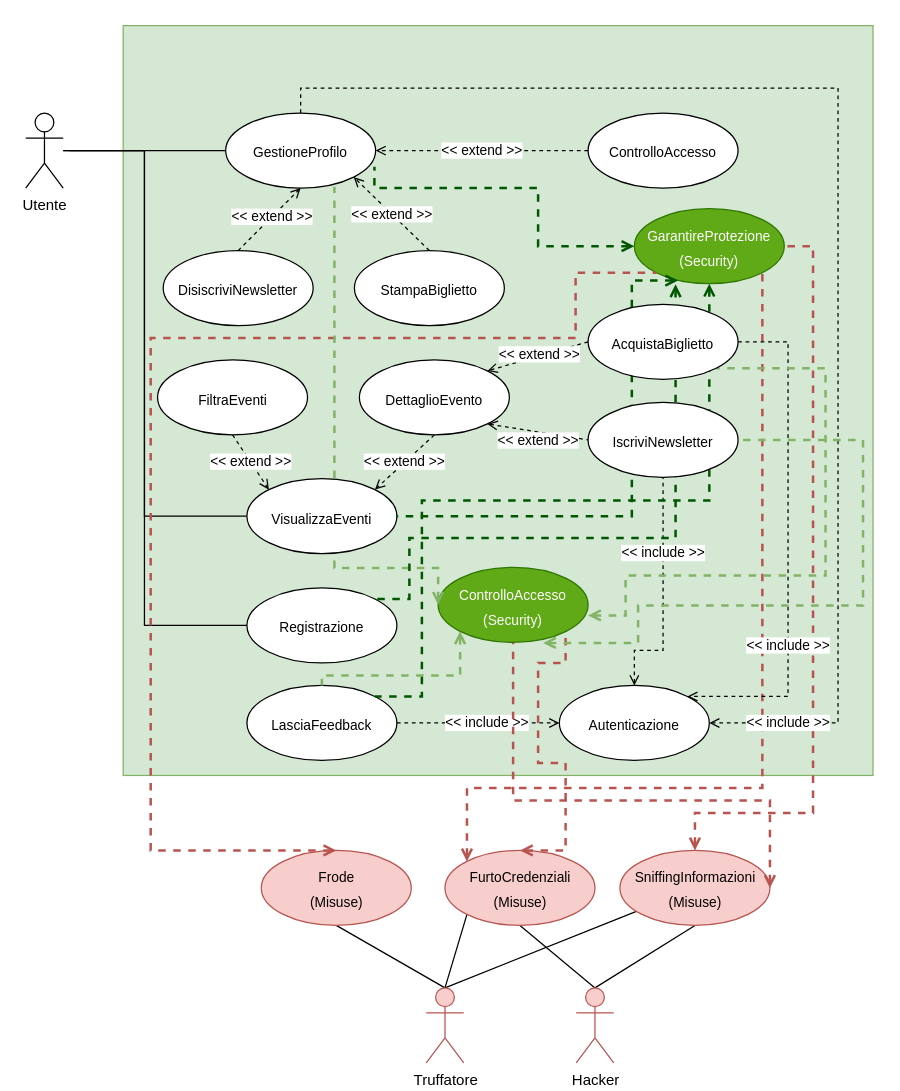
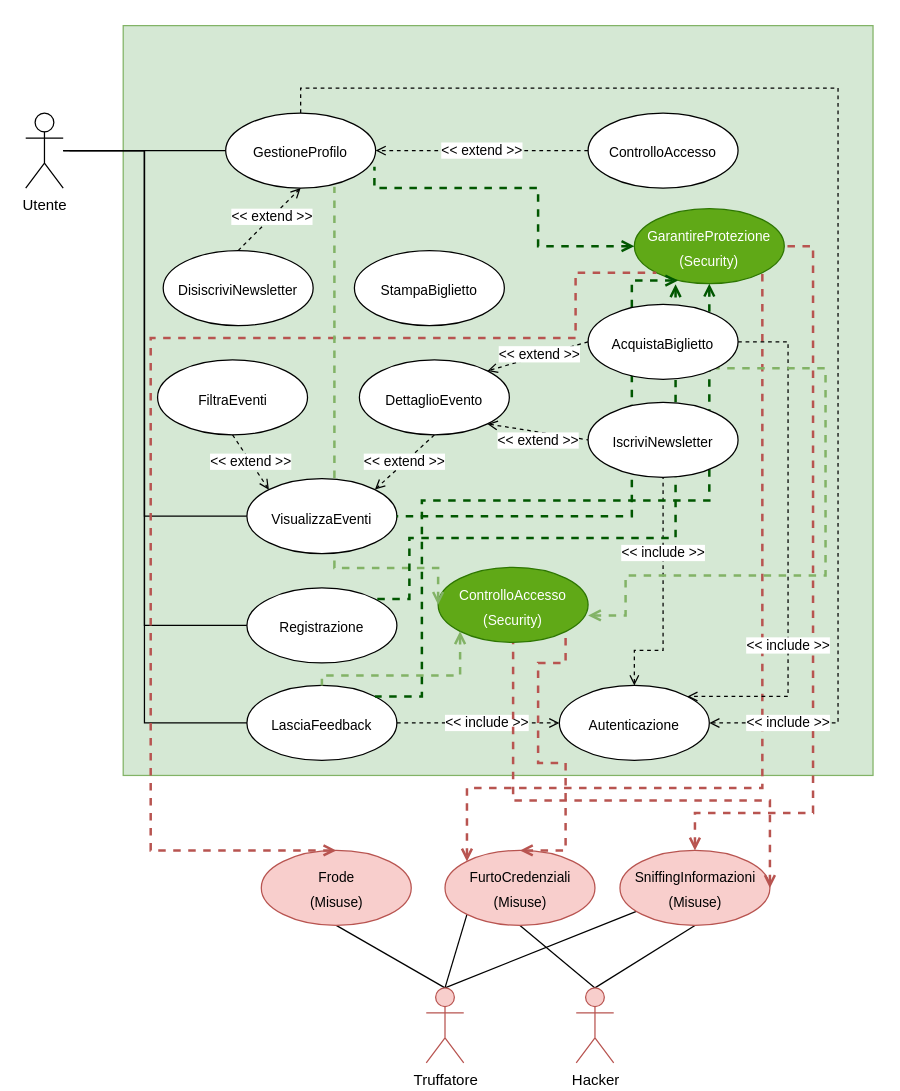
edge "StampaBiglietto" -> "GestioneProfilo": removed, label "<< extend >>"
edge "IscriviNewsletter" -> "ControlloAccesso (Security)": removed
edge "Utente" -- "LasciaFeedback": added
